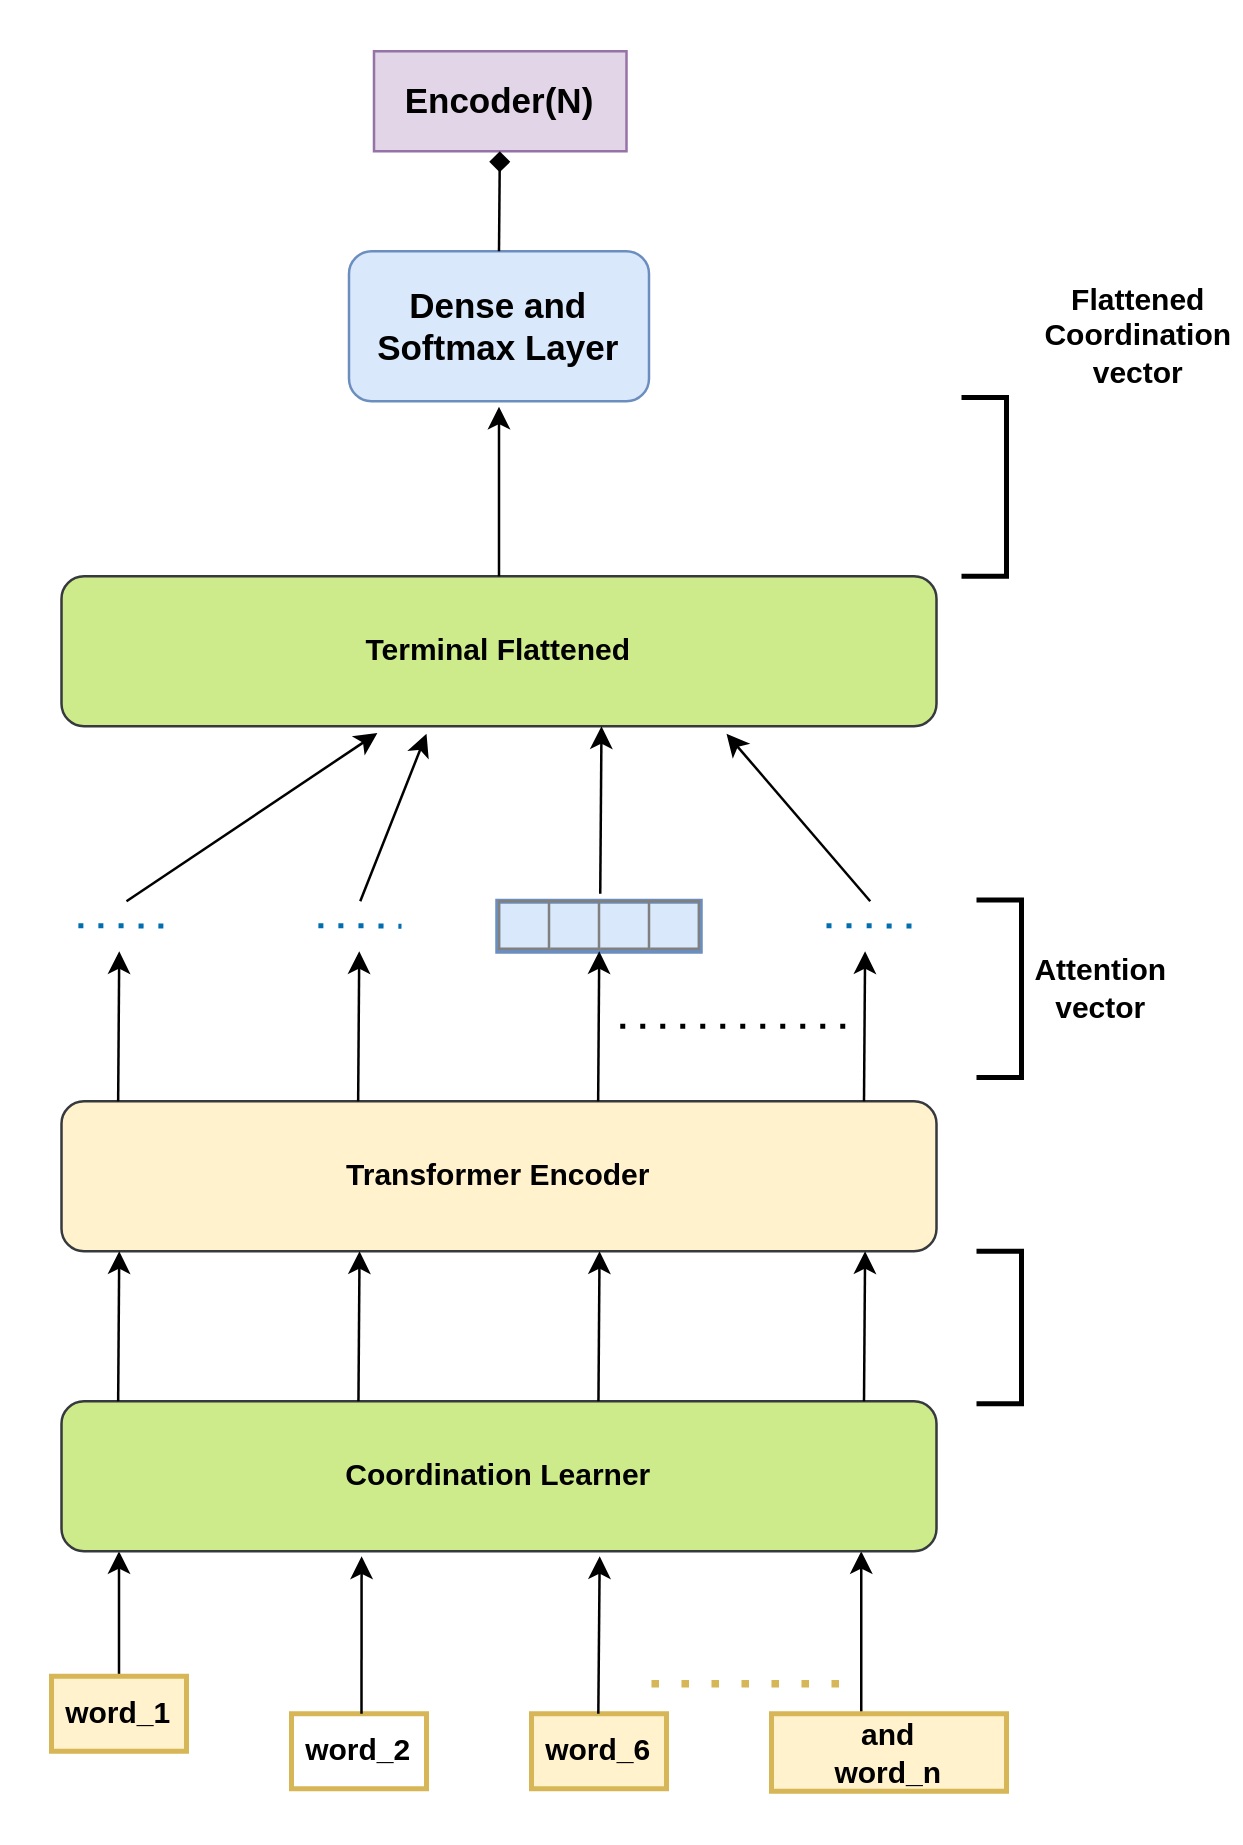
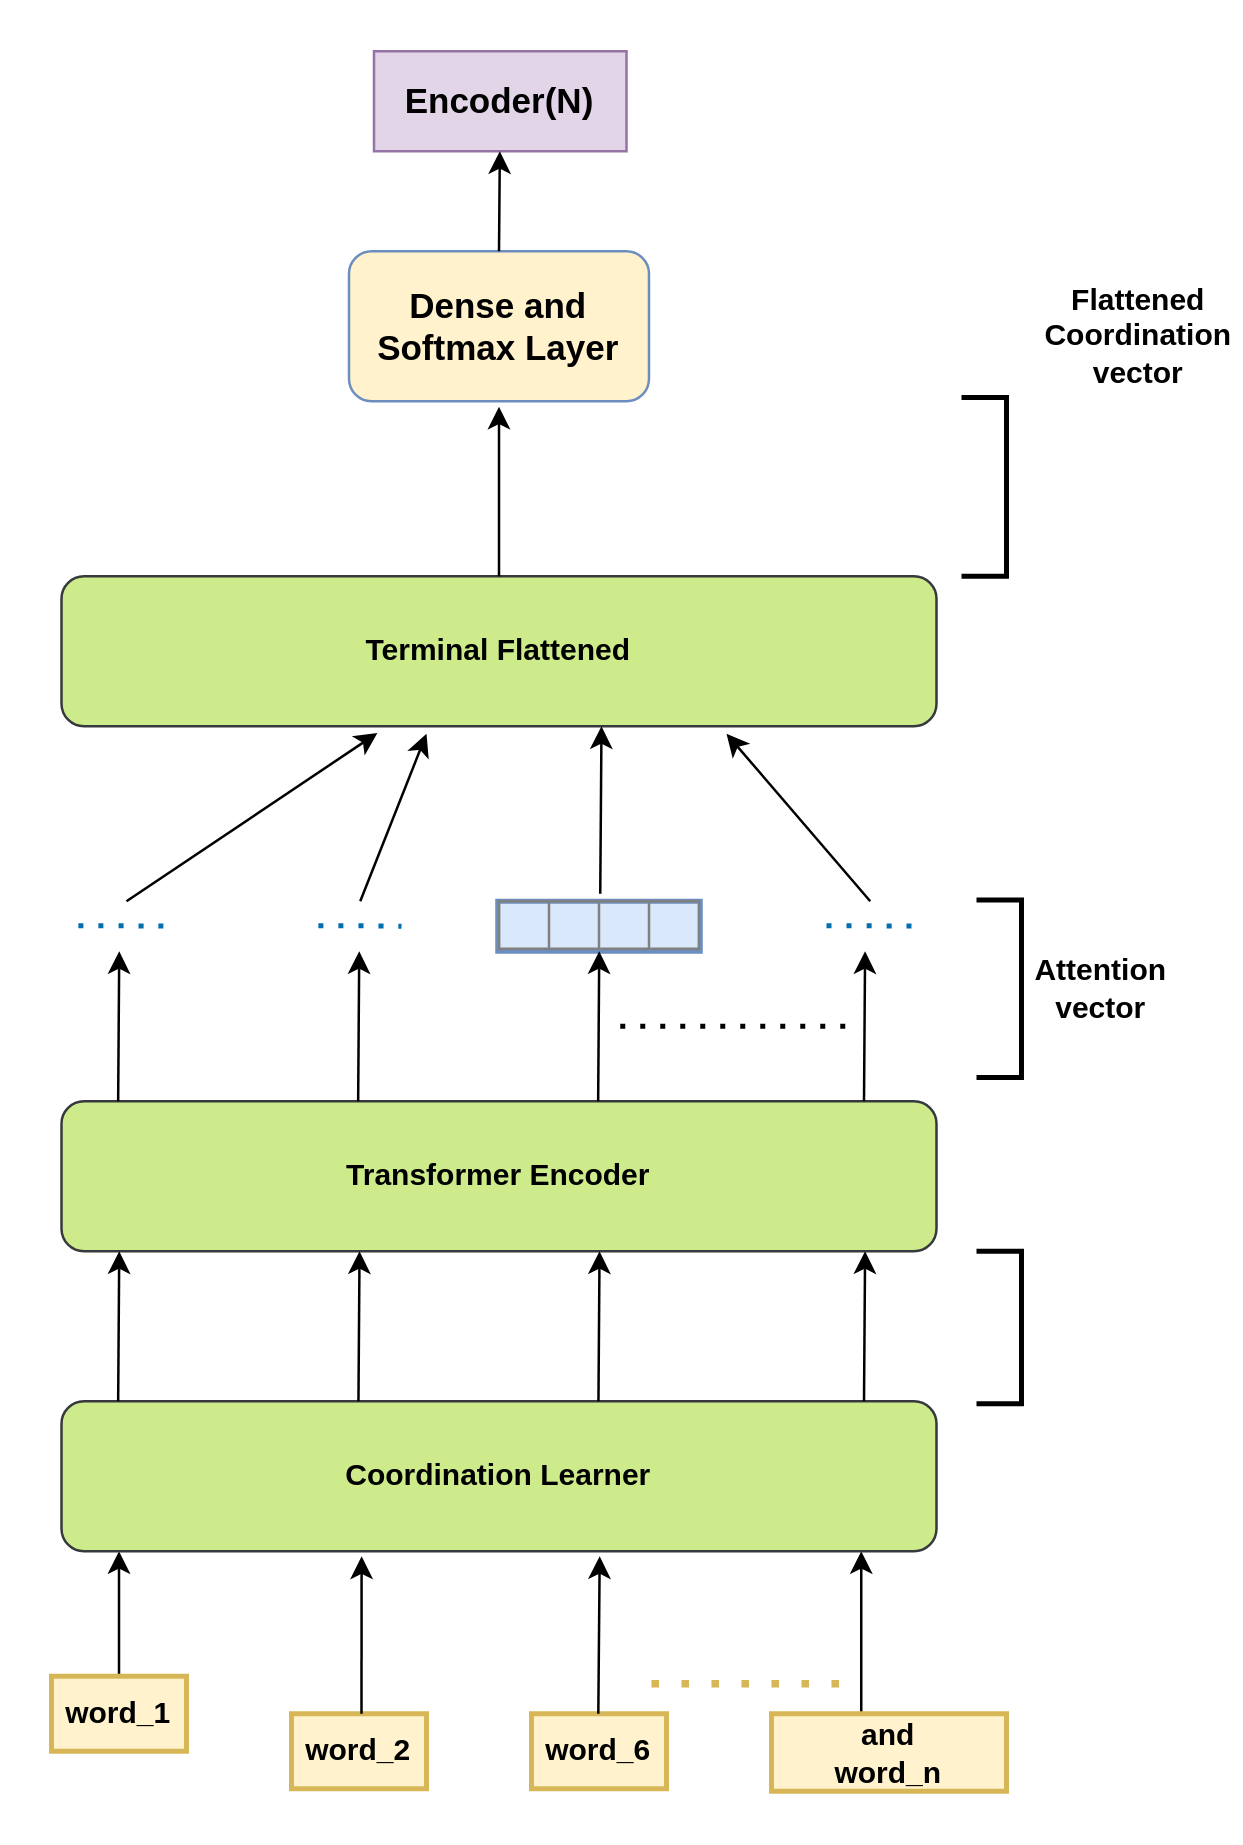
edge "Dense and Softmax Layer" -> "Encoder(N)": arrowhead diamond -> classic
node "Dense and Softmax Layer": fillcolor #dae8fc -> #fff2cc
node "Transformer Encoder": fillcolor #fff2cc -> #cdeb8b
node "word_2": fillcolor #ffffff -> #fff2cc
